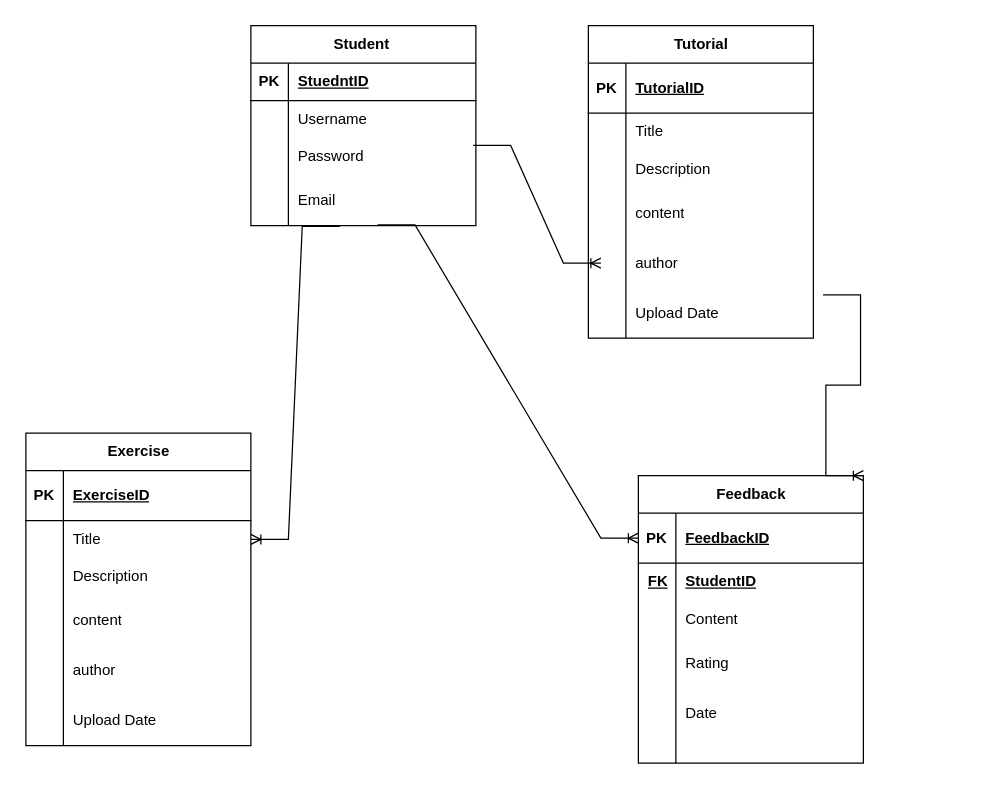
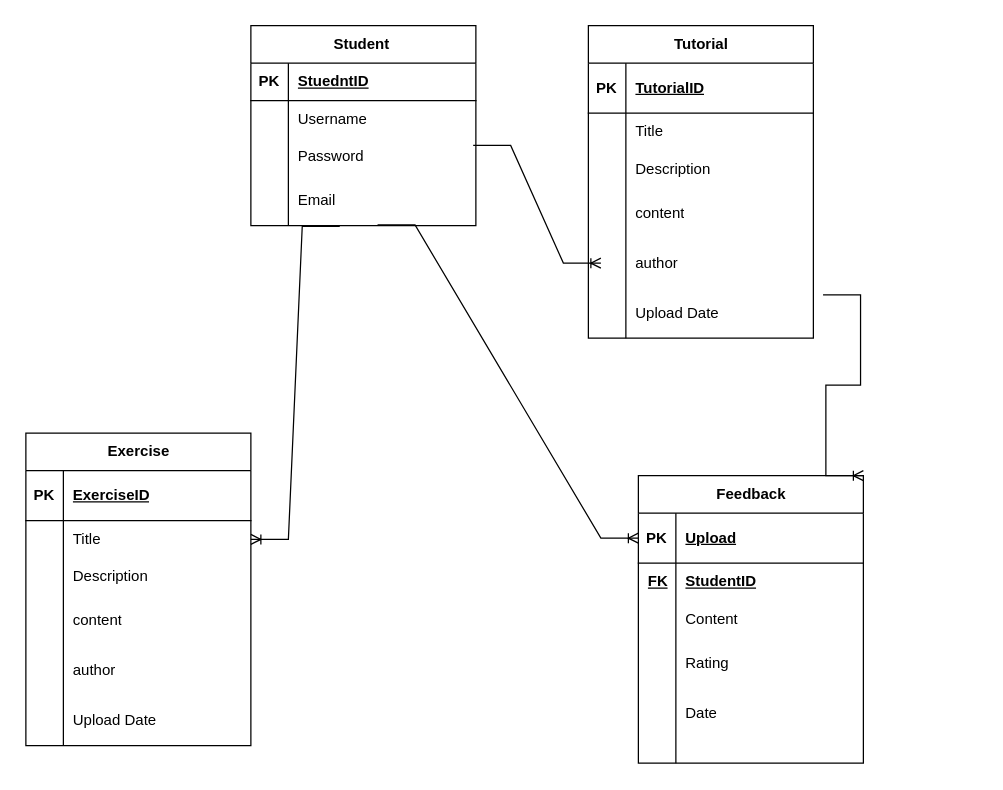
node "FeedbackID": label "FeedbackID" -> "Upload"
